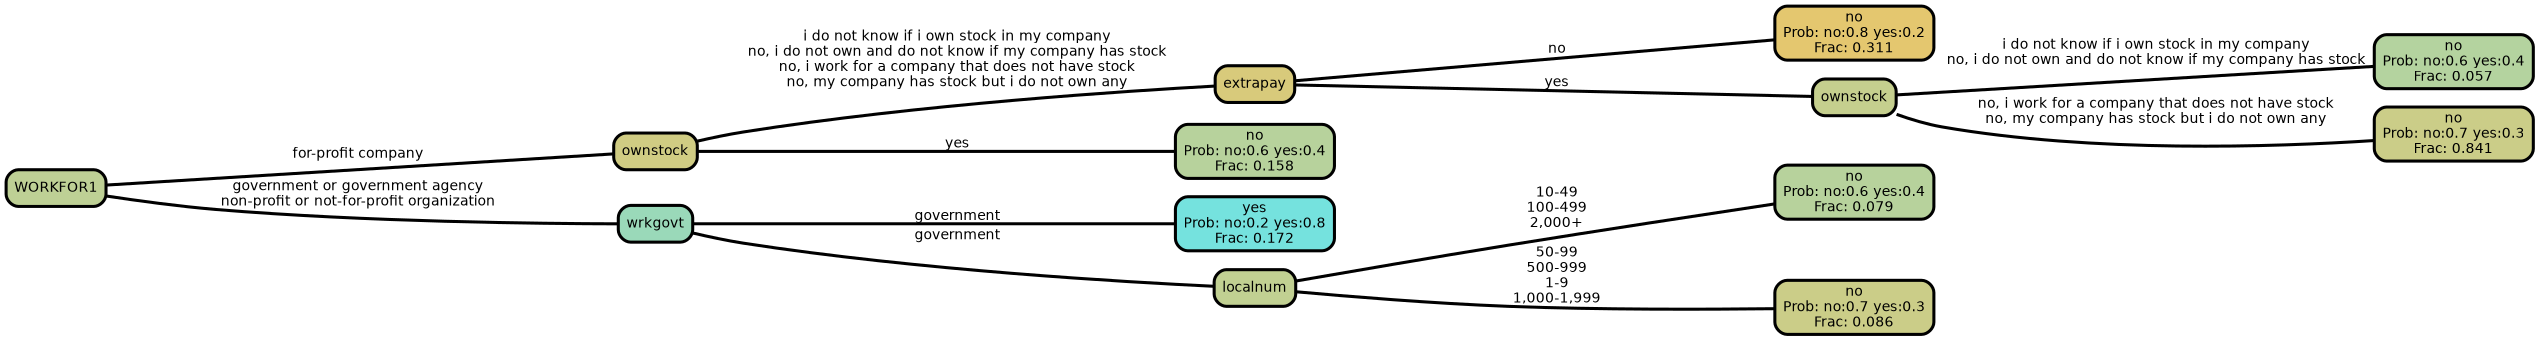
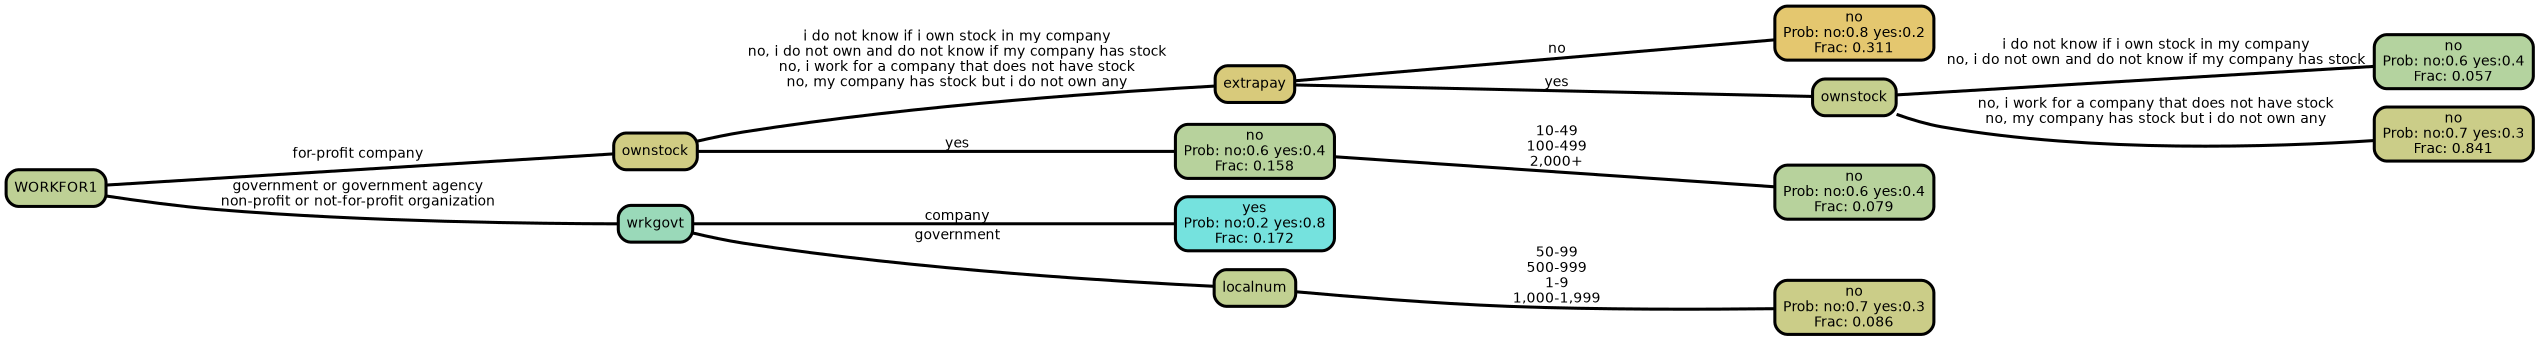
edge "wrkgovt" -- "yes Prob: no:0.2 yes:0.8 Frac: 0.172": label " government" -> " company"
edge "no Prob: no:0.6 yes:0.4 Frac: 0.079" -- "localnum": now "no Prob: no:0.6 yes:0.4 Frac: 0.079" -- "no Prob: no:0.6 yes:0.4 Frac: 0.158"
